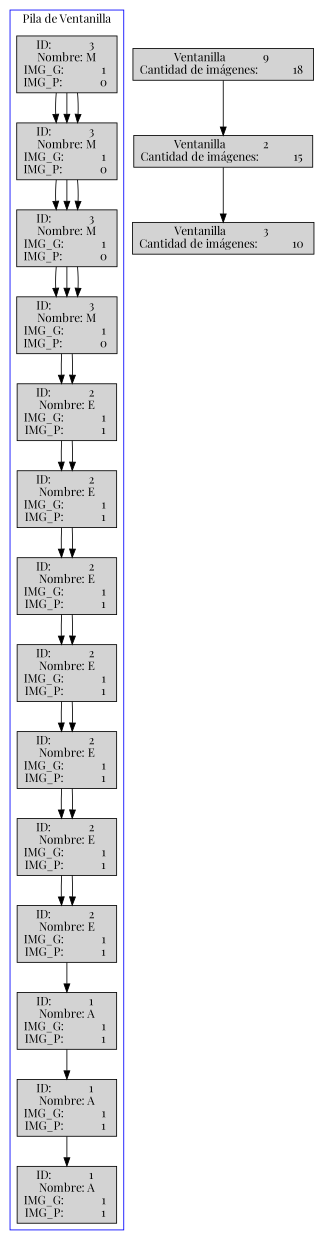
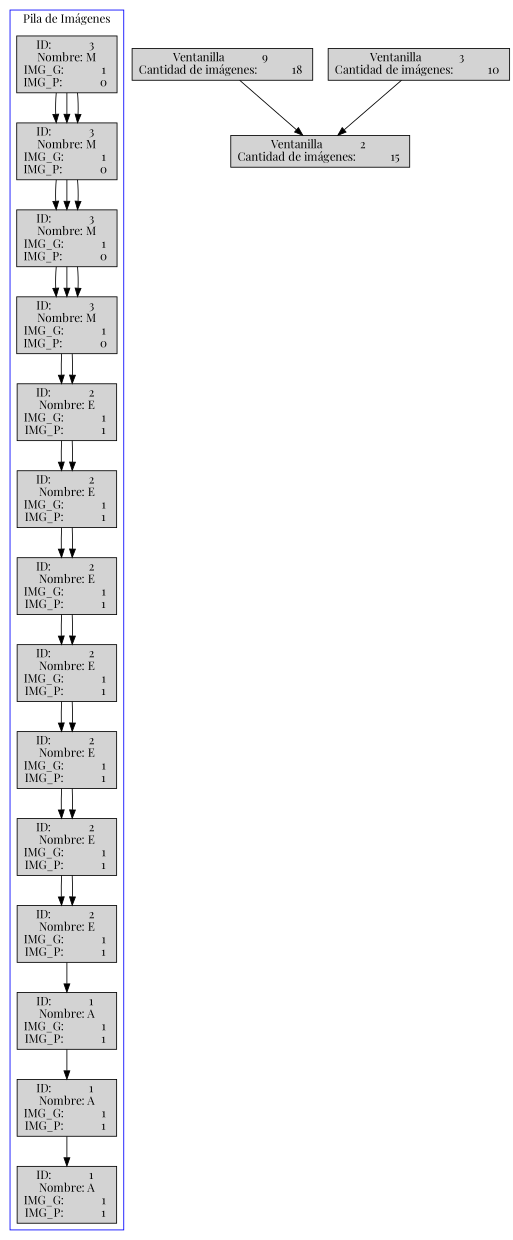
cluster "Pila de Ventanilla": label "Pila de Ventanilla" -> "Pila de Imágenes"
edge "Ventanilla            2 Cantidad de imágenes:           15" -> "Ventanilla            3 Cantidad de imágenes:           10": reversed
